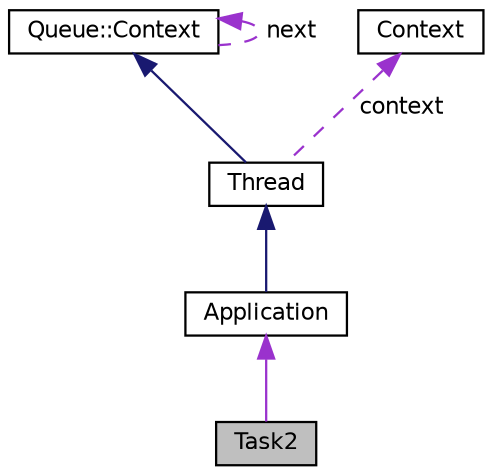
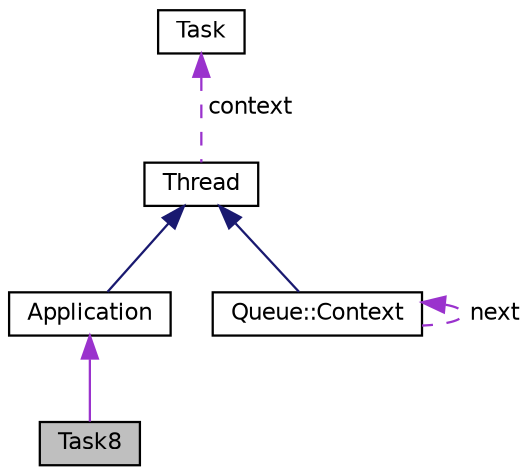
node "Context": label "Context" -> "Task"
edge "Thread" -> "Queue::Context": reversed
node "Task2": label "Task2" -> "Task8"
